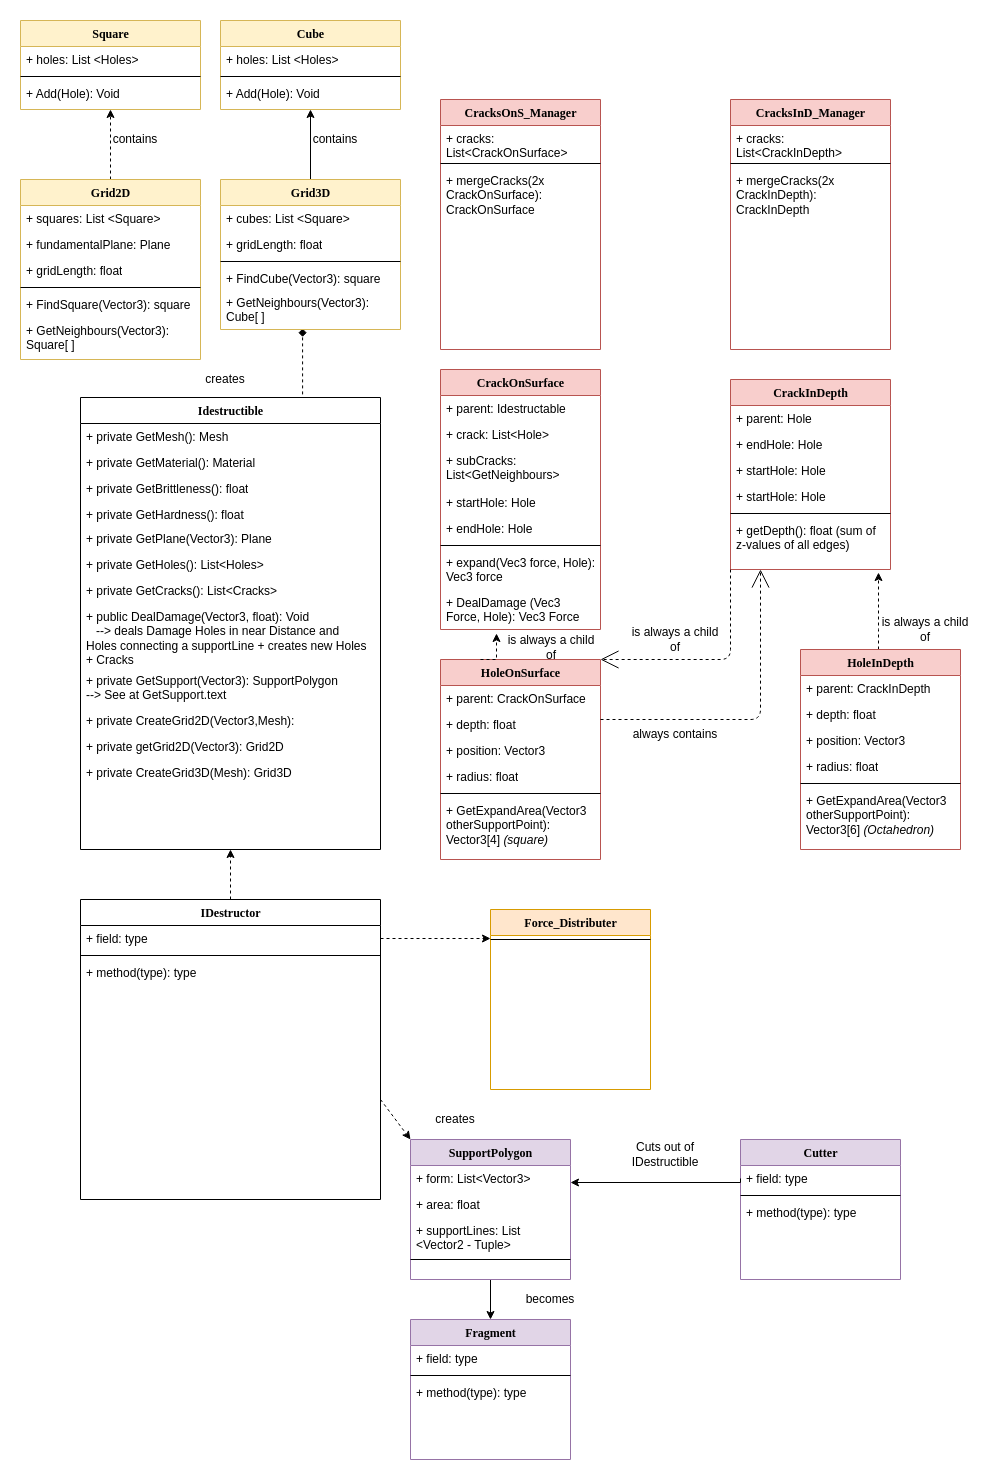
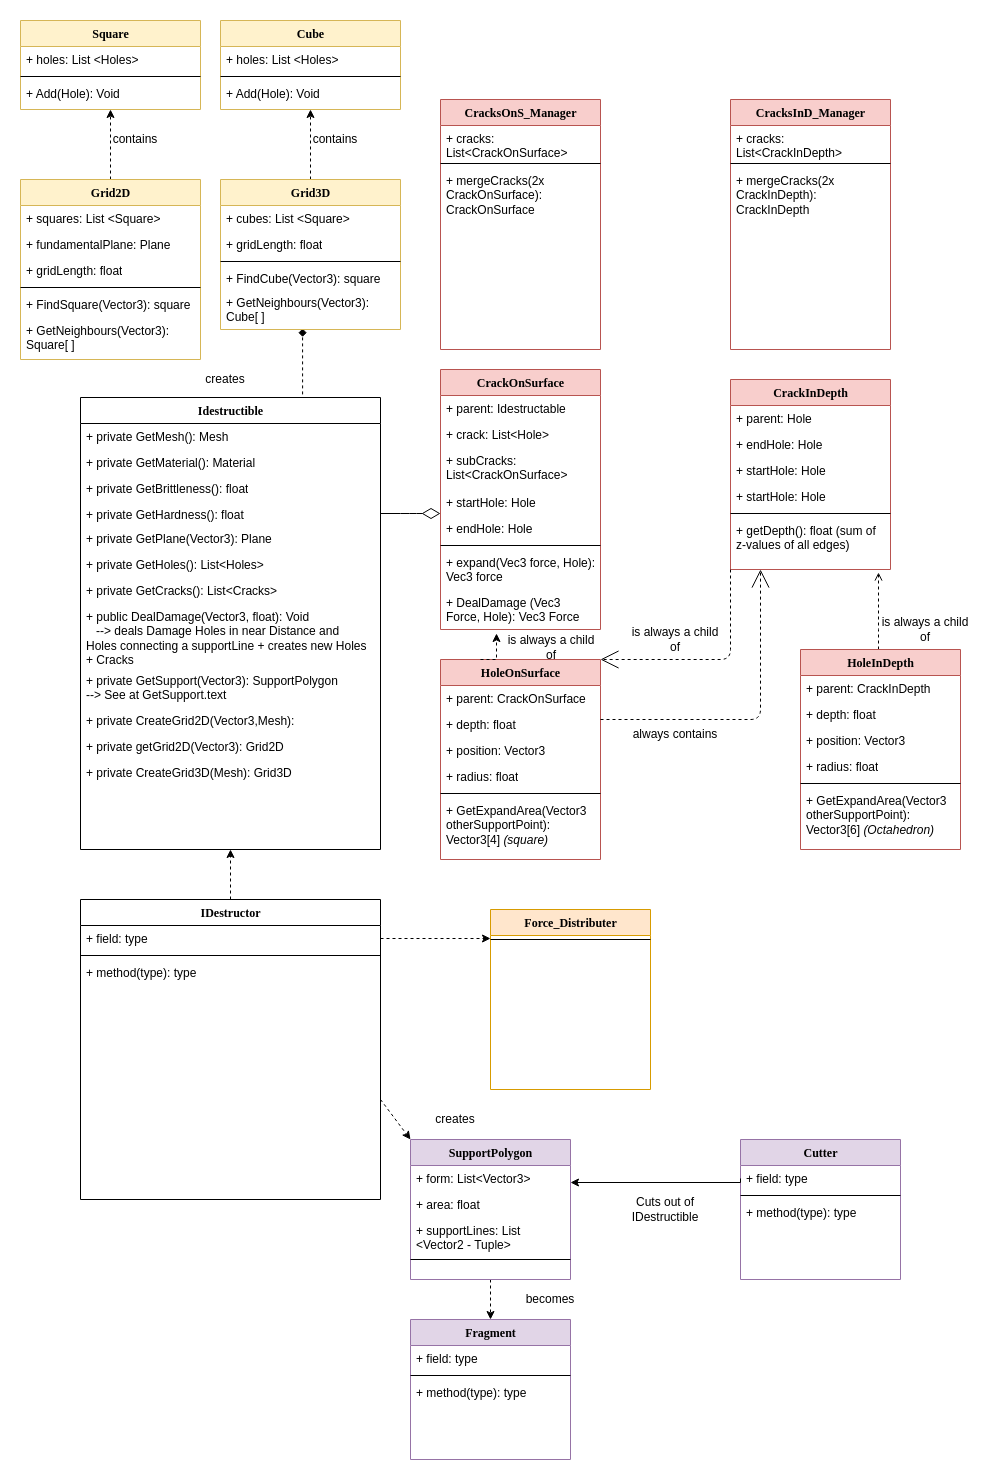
edge "Grid3D" -> "Cube": style solid -> dashed
node "+ subCracks: List<GetNeighbours>": label "+ subCracks: List<GetNeighbours>" -> "+ subCracks: List<CrackOnSurface>"
edge "Idestructible" -> "CrackOnSurface": added
edge "HoleInDepth" -> "+ getDepth(): float (sum of z-values of all edges)": arrowhead classic -> open
node "Cuts out of IDestructible": moved (666, 1155) -> (666, 1210)
edge "SupportPolygon" -> "Fragment": style solid -> dashed
